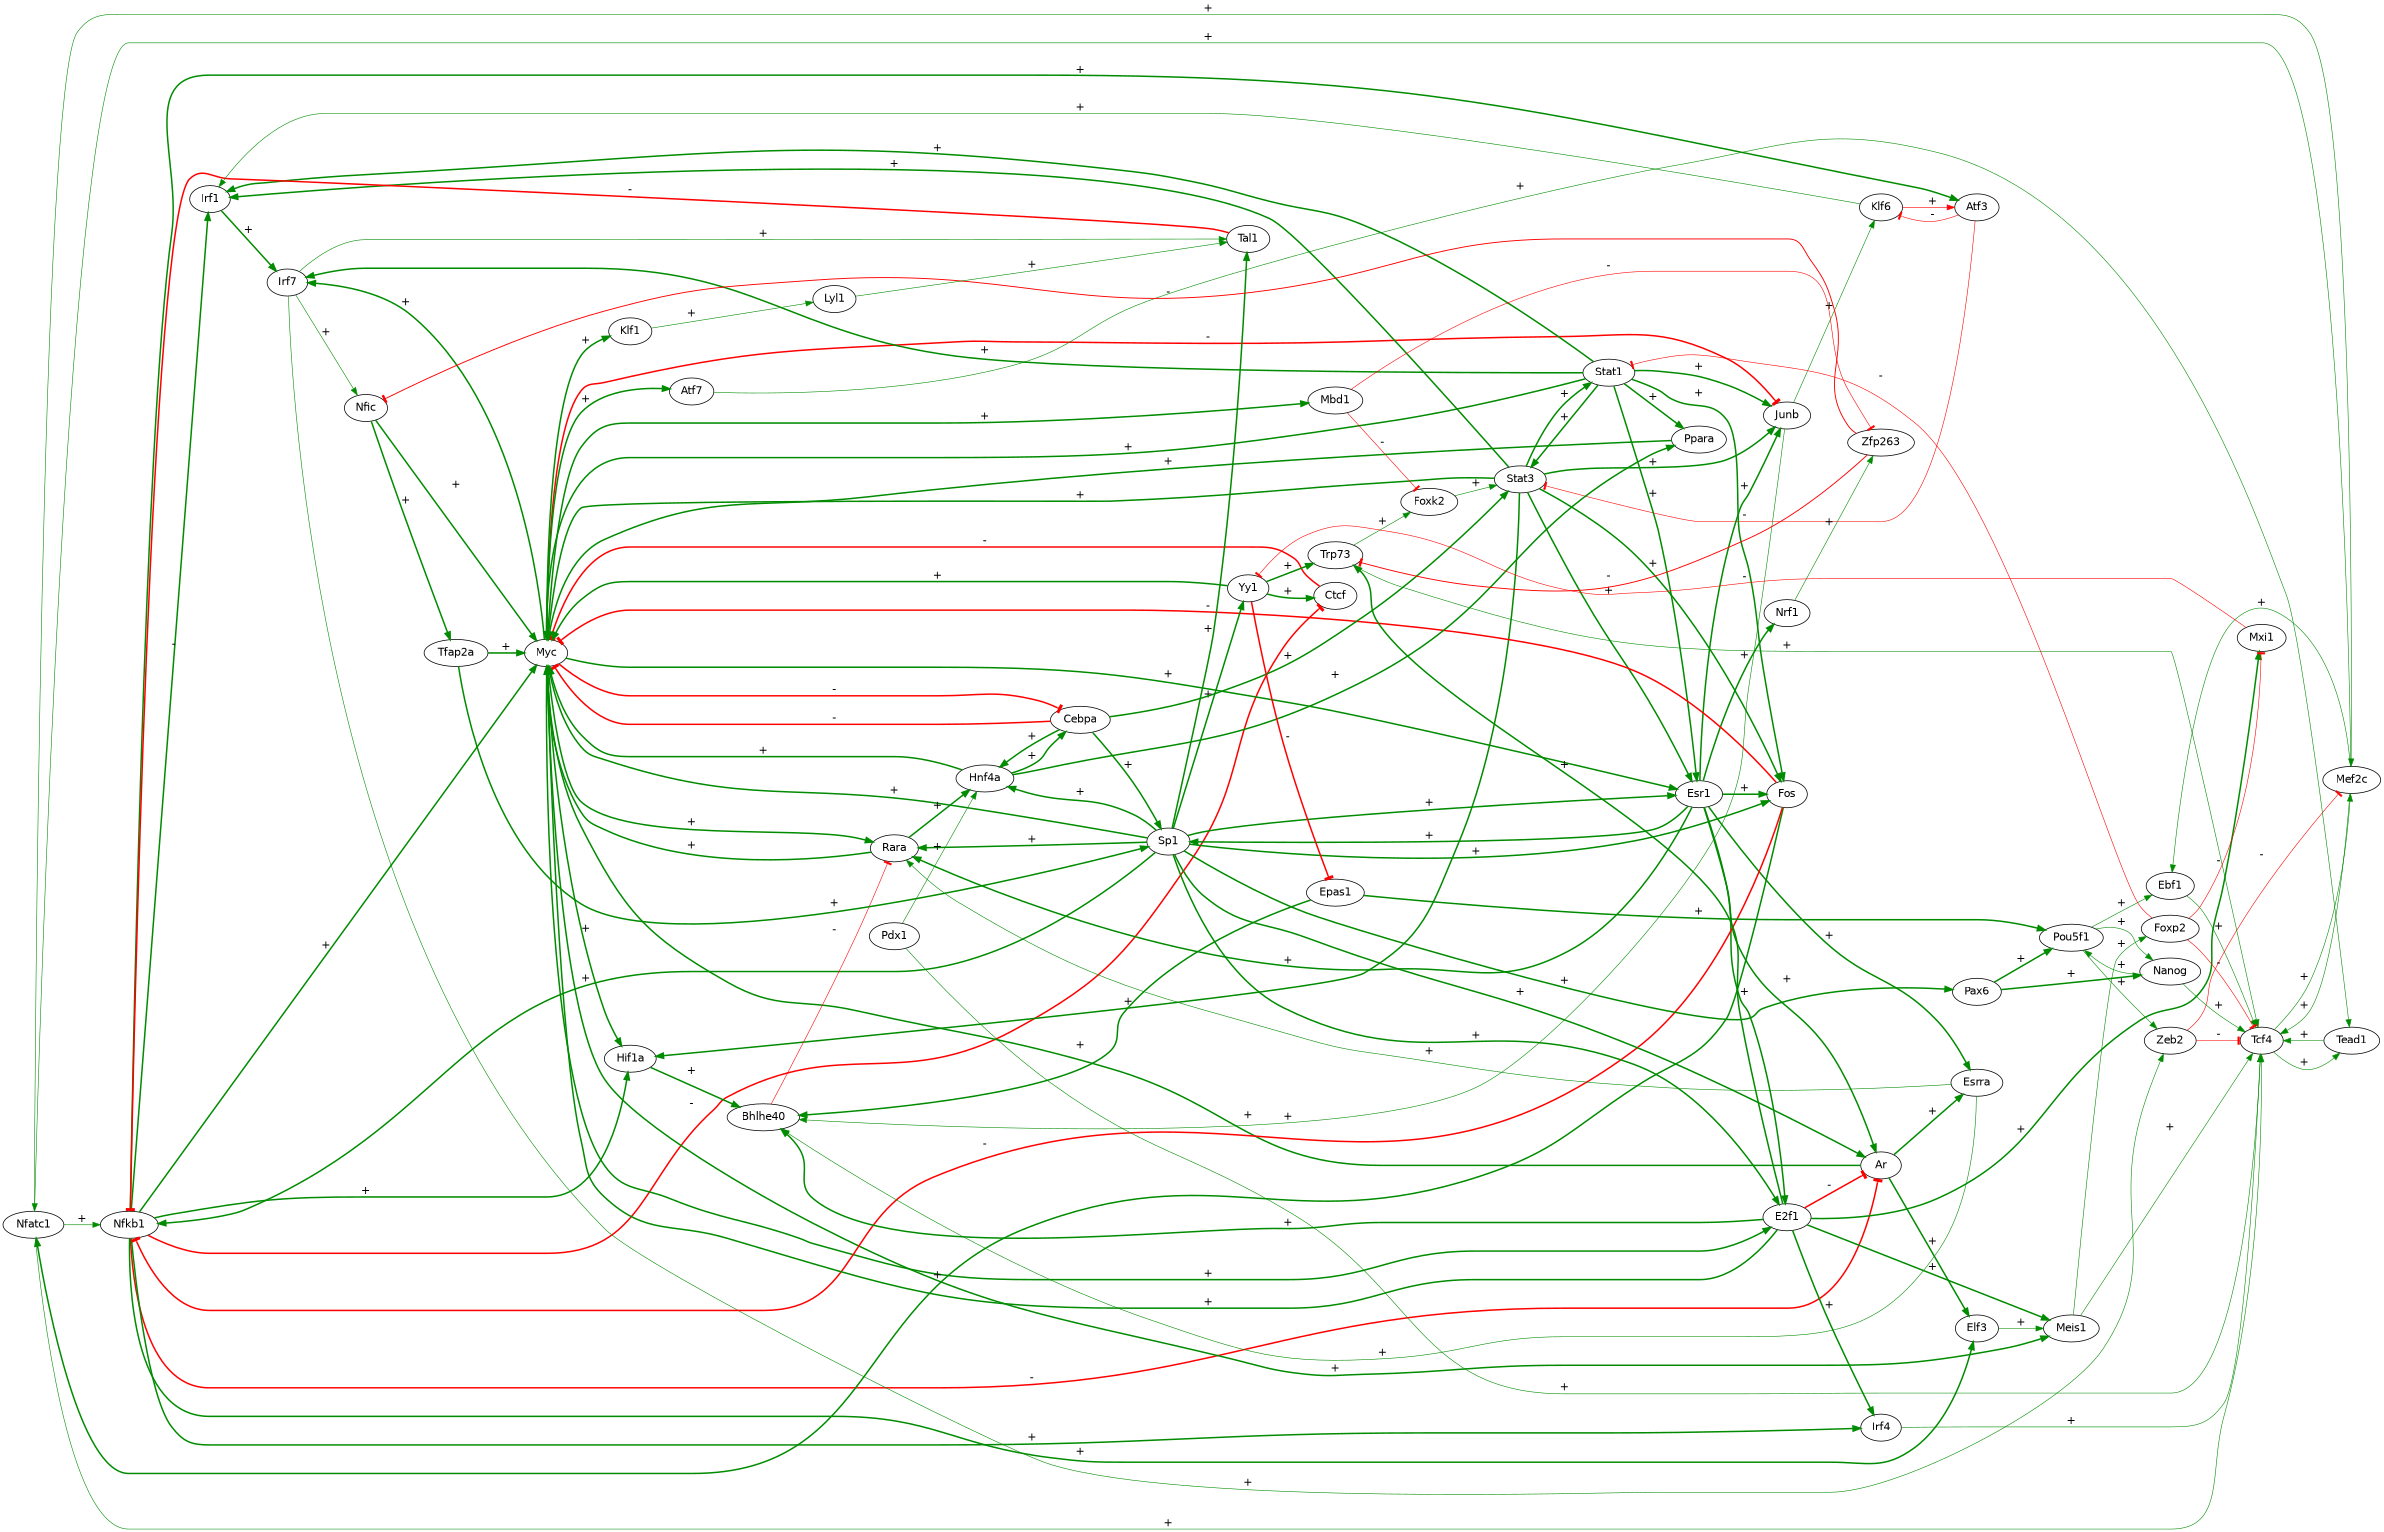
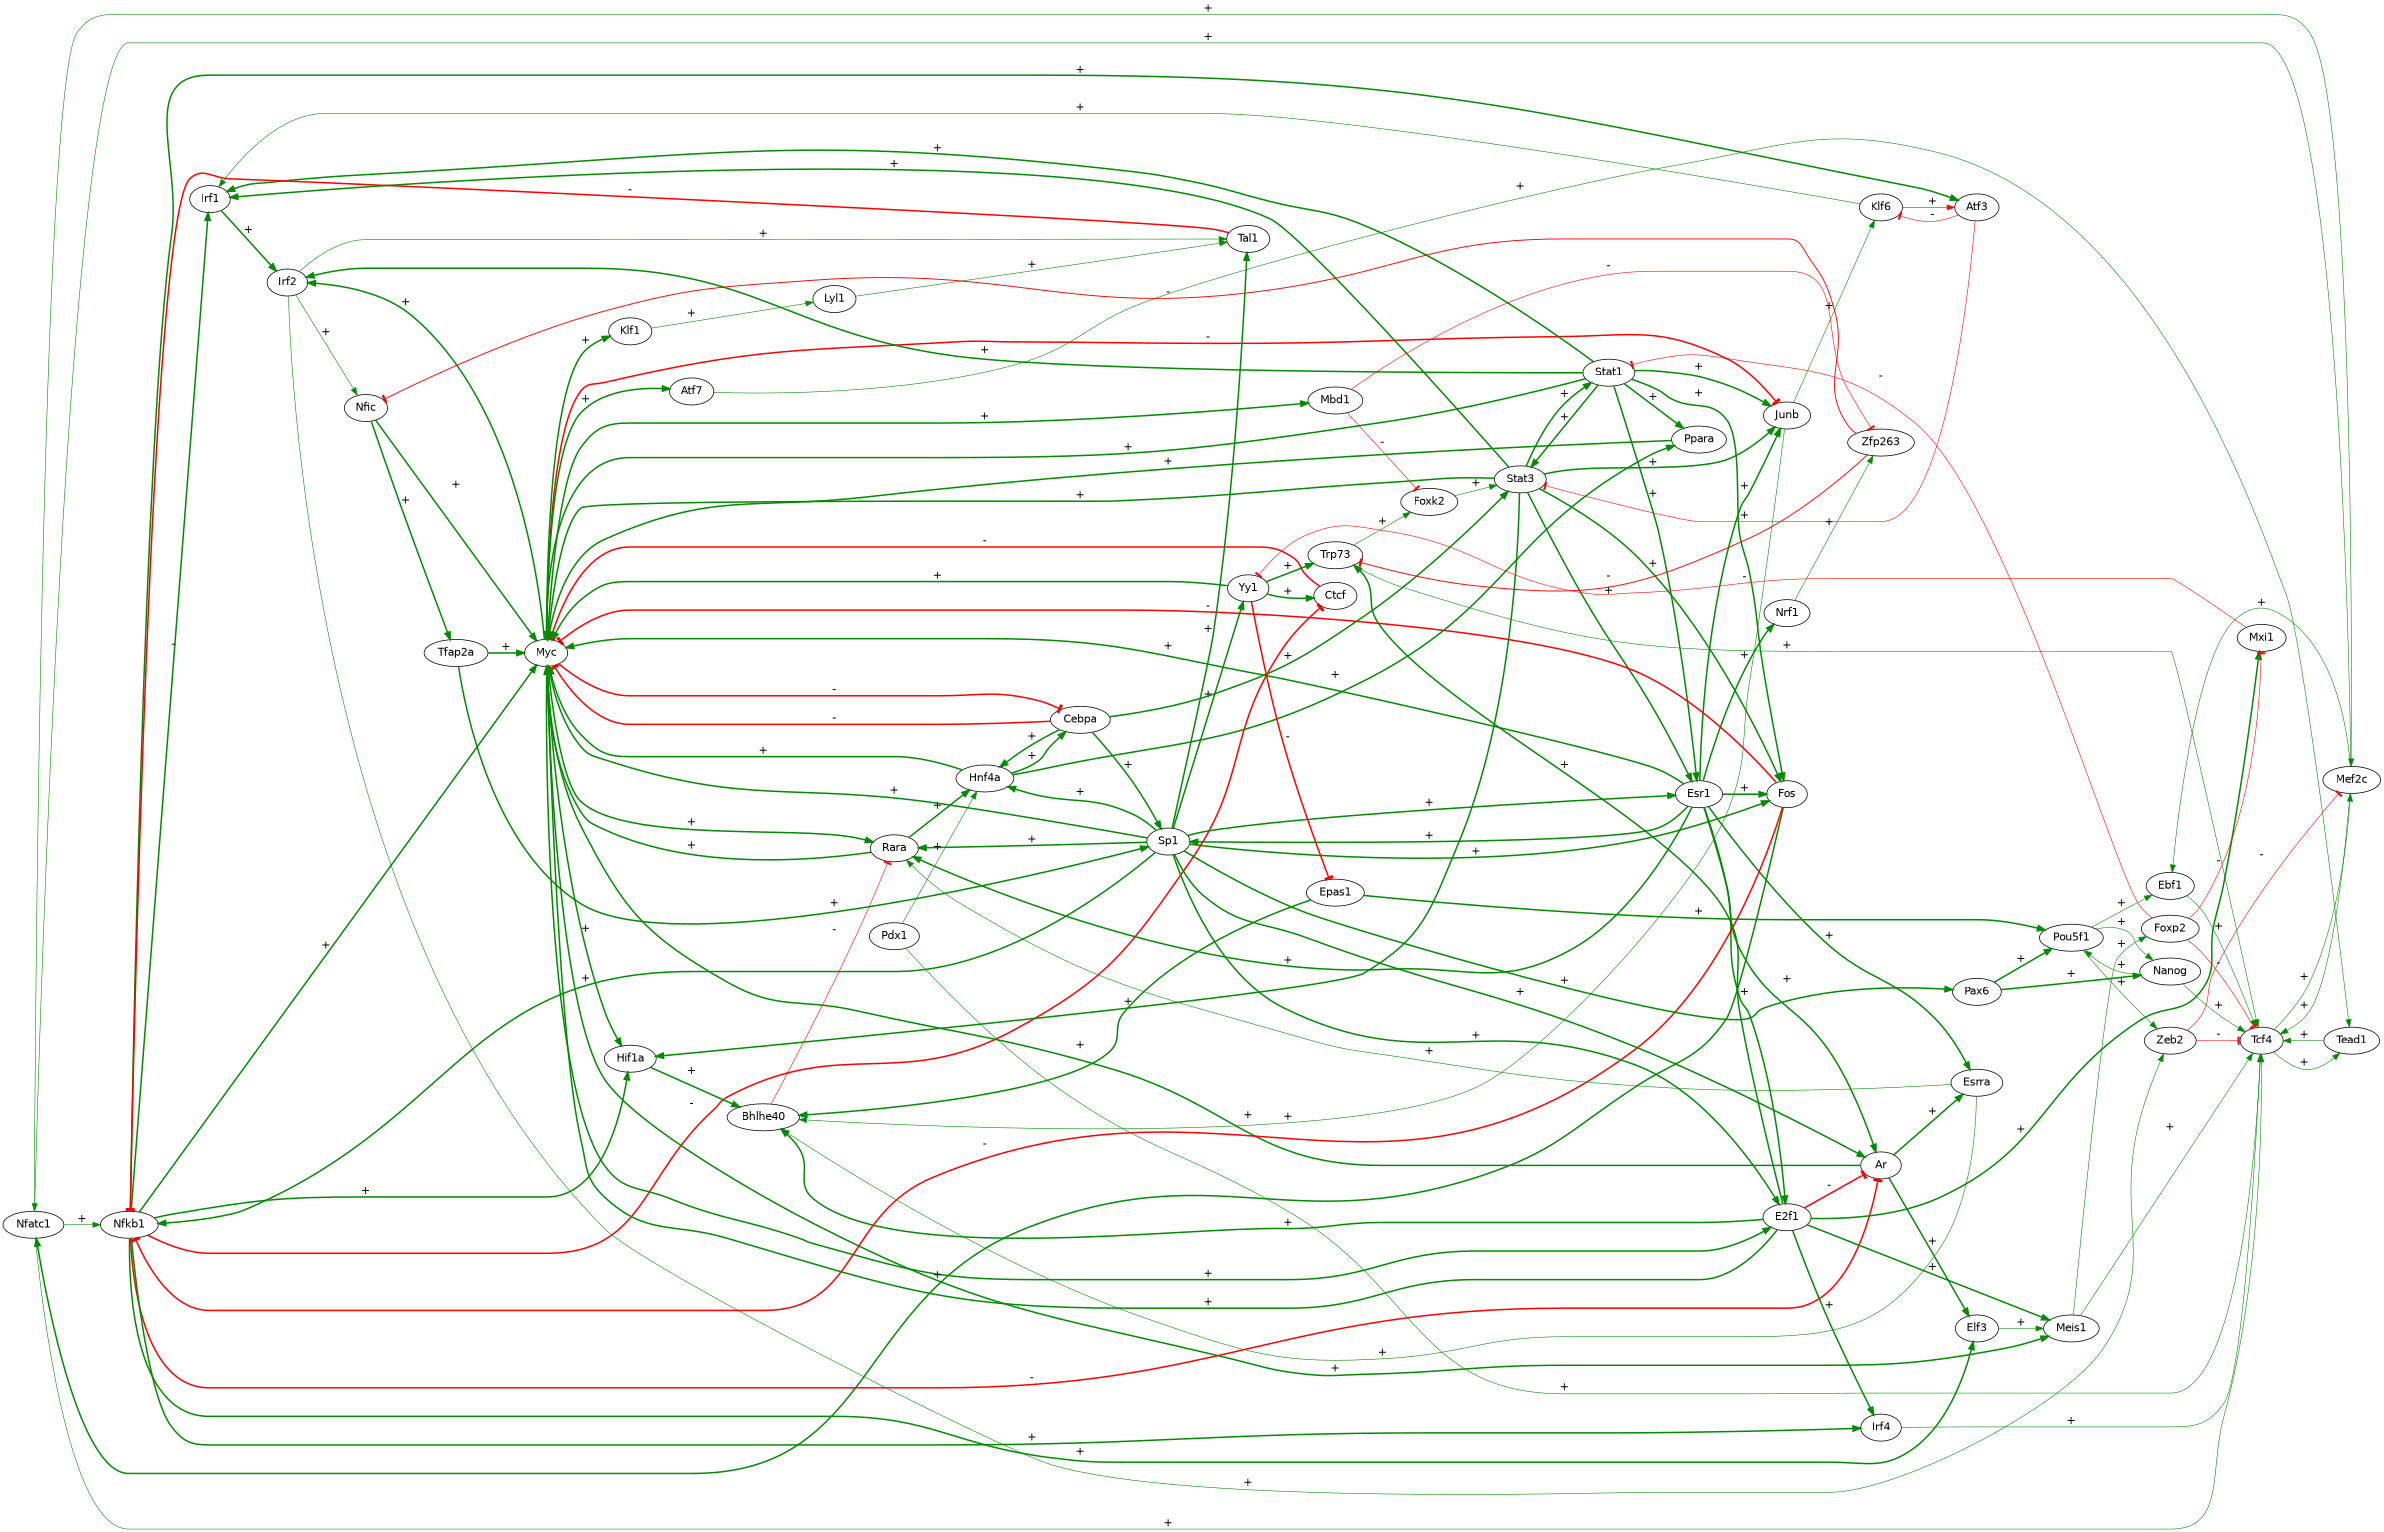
node "Irf7": label "Irf7" -> "Irf2"
edge "Atf3" -> "Stat3": label "-" -> "+"
edge "Myc" -> "Esr1": reversed
